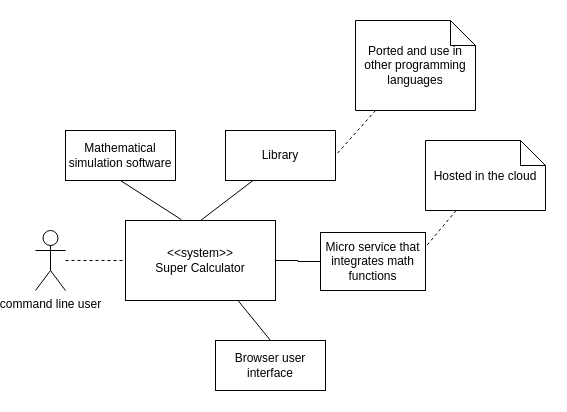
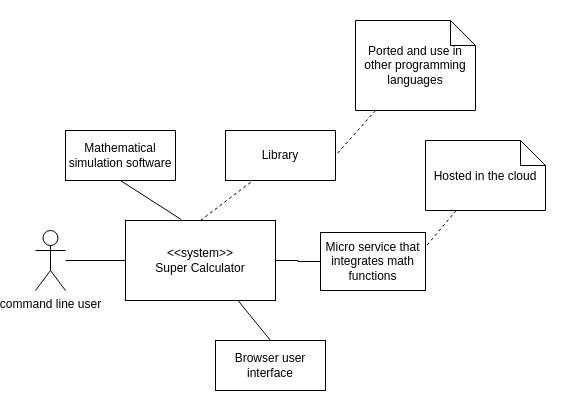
edge "Library" -- "<<system>> Super Calculator": style solid -> dashed
edge "command line user" -- "<<system>> Super Calculator": style dashed -> solid
